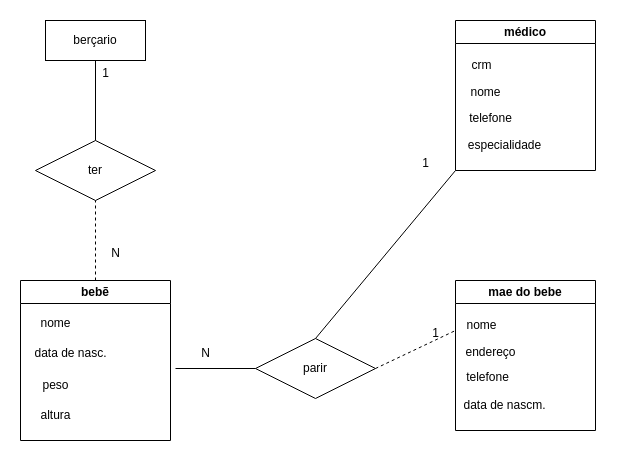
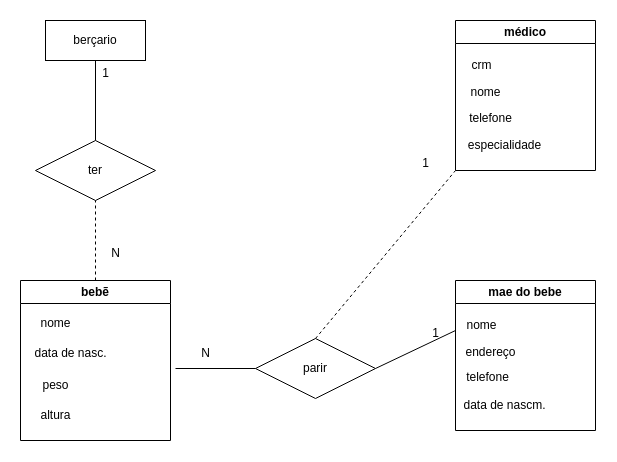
edge "médico" -- "parir": style solid -> dashed
edge "endereço" -- "parir": style dashed -> solid
